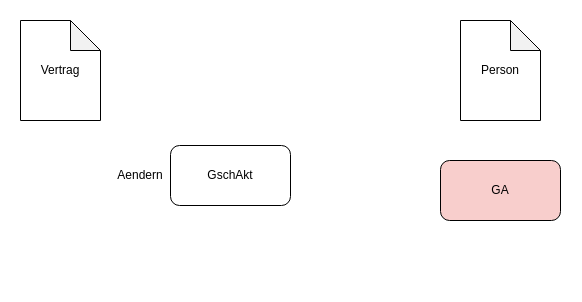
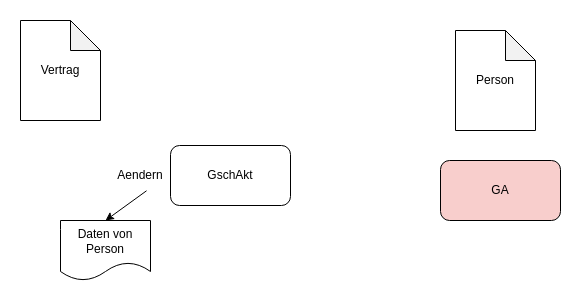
node "Person": moved (501, 71) -> (496, 81)
edge "Aendern" -> "Daten von Person": added
node "Daten von Person": added
